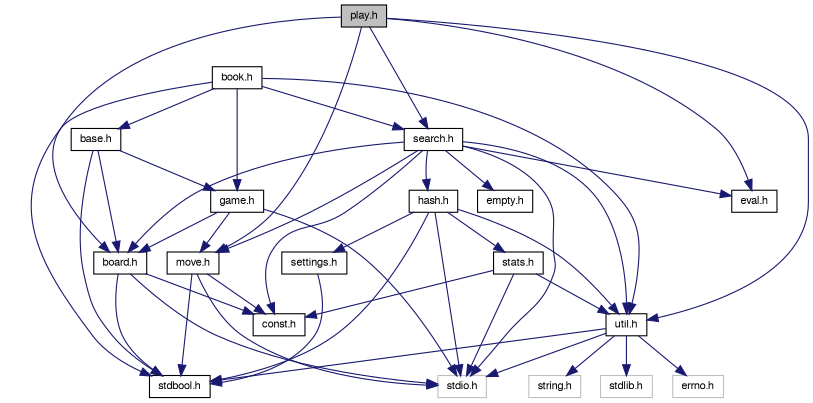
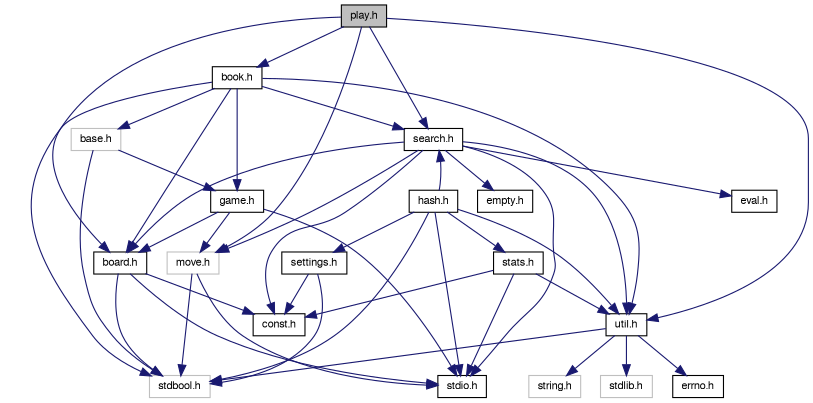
edge "play.h" -> "eval.h": now "play.h" -> "book.h"
node "base.h": color black -> grey75
edge "search.h" -> "hash.h": reversed
edge "base.h" -> "board.h": now "book.h" -> "board.h"
node "move.h": color black -> grey75
edge "move.h" -> "const.h": now "settings.h" -> "const.h"
edge "util.h" -> "stdio.h": removed
node "stdbool.h": color black -> grey75
node "stdio.h": color grey75 -> black
node "errno.h": color grey75 -> black
